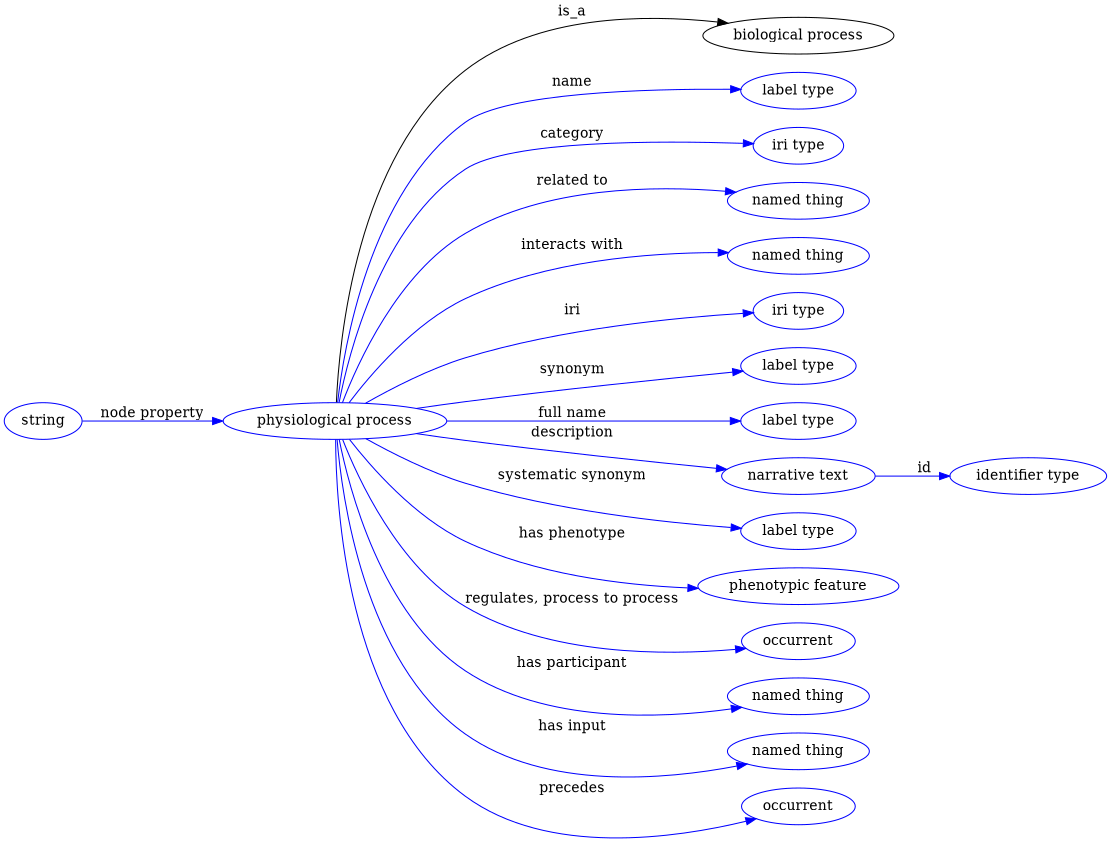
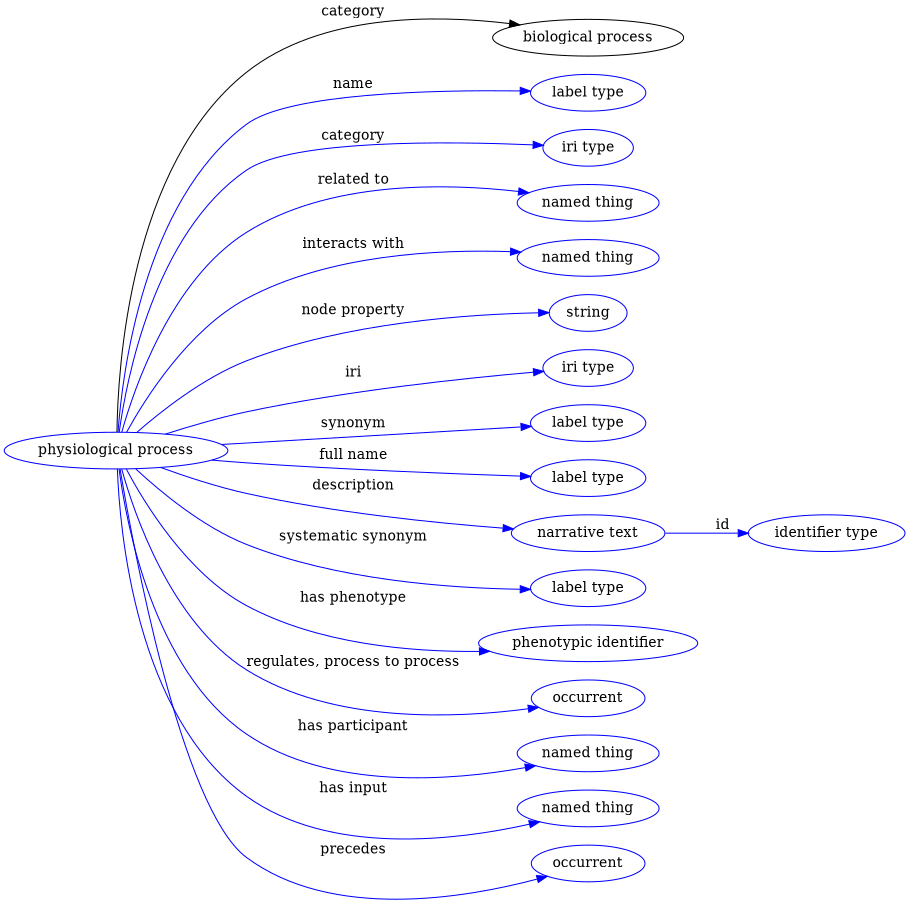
edge "physiological process" -> "biological process": label "is_a" -> "category"
edge "string" -> "physiological process": reversed
node "phenotypic feature": label "phenotypic feature" -> "phenotypic identifier"
